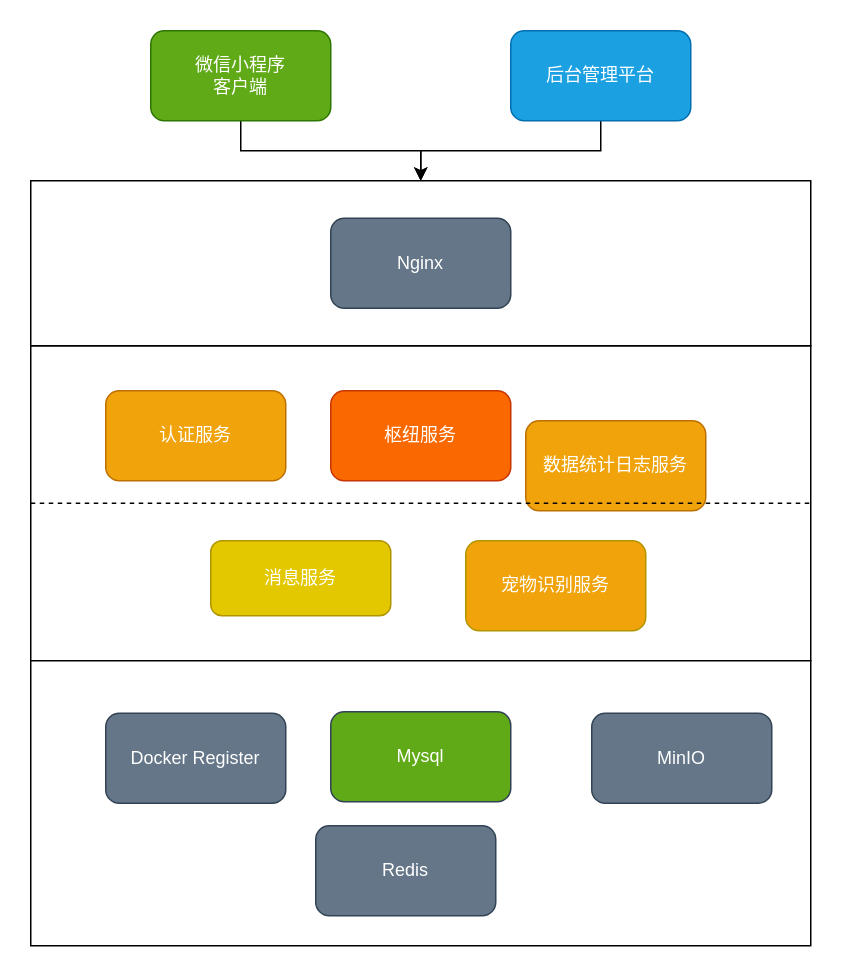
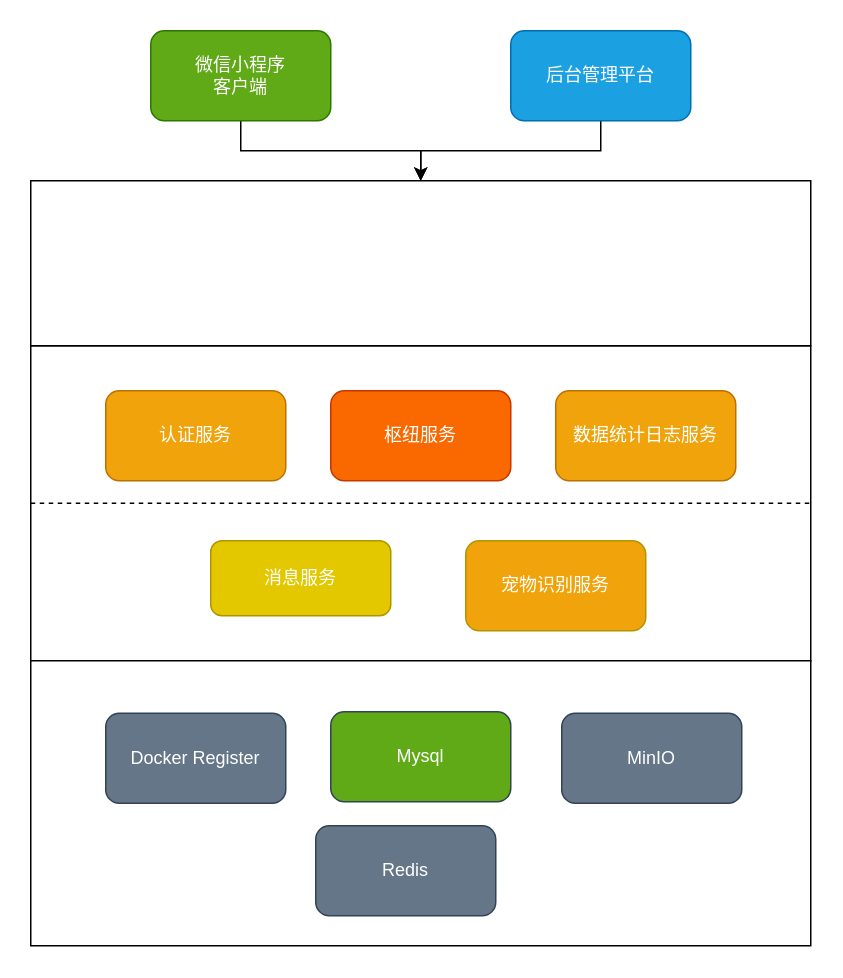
node "Nginx": removed
node "数据统计日志服务": moved (616, 466) -> (646, 436)
node "MinIO": moved (682, 758) -> (652, 758)
